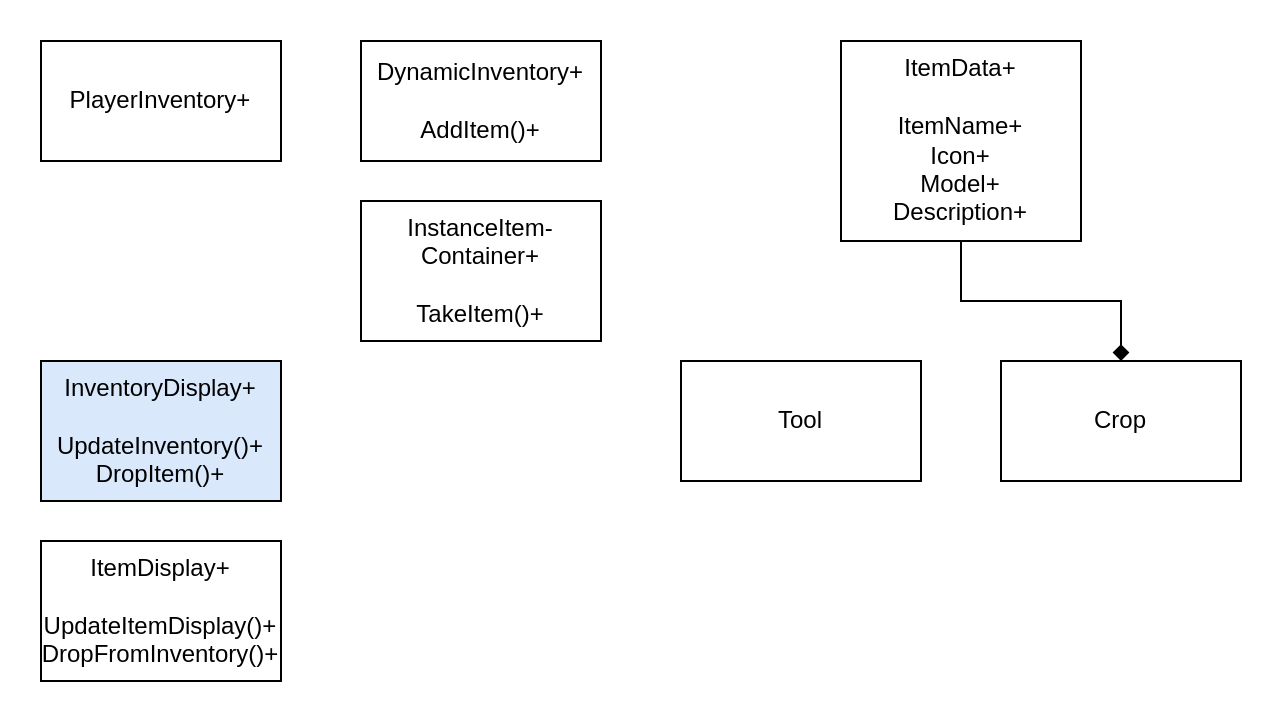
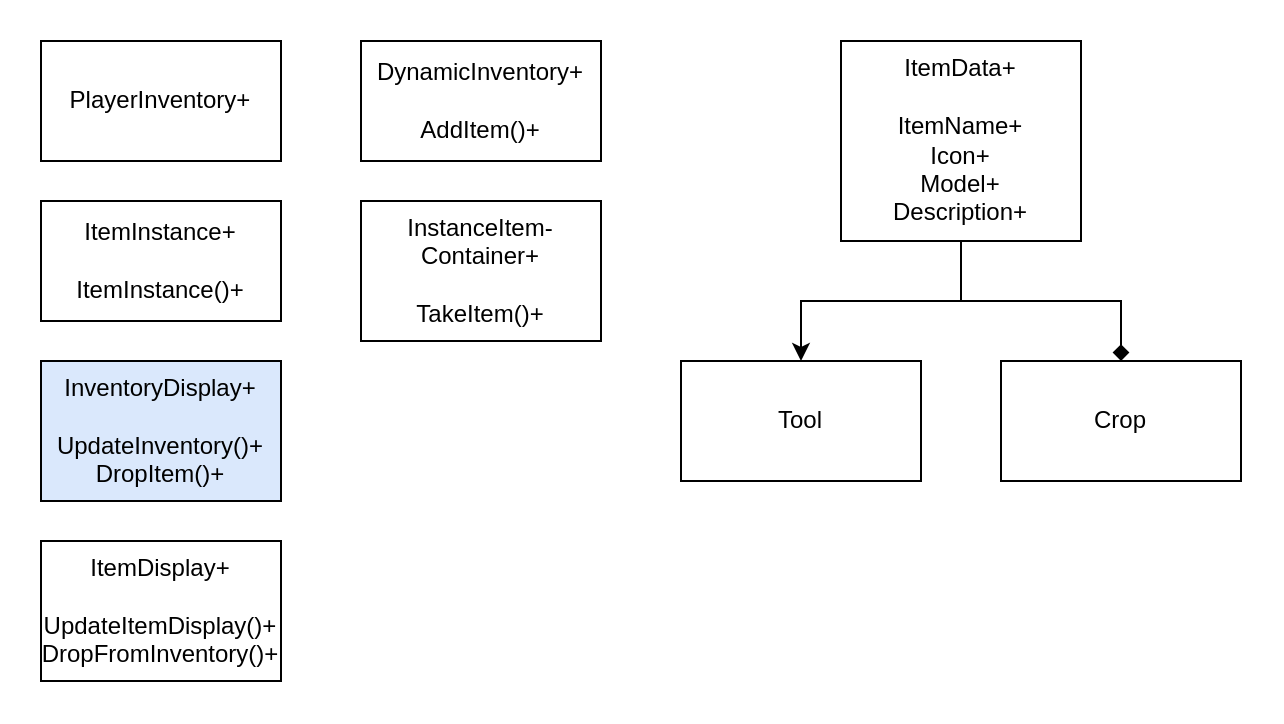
node "ItemInstance+ ItemInstance()+": added
edge "ItemData+ ItemName+ Icon+ Model+ Description+" -> "Tool": added
